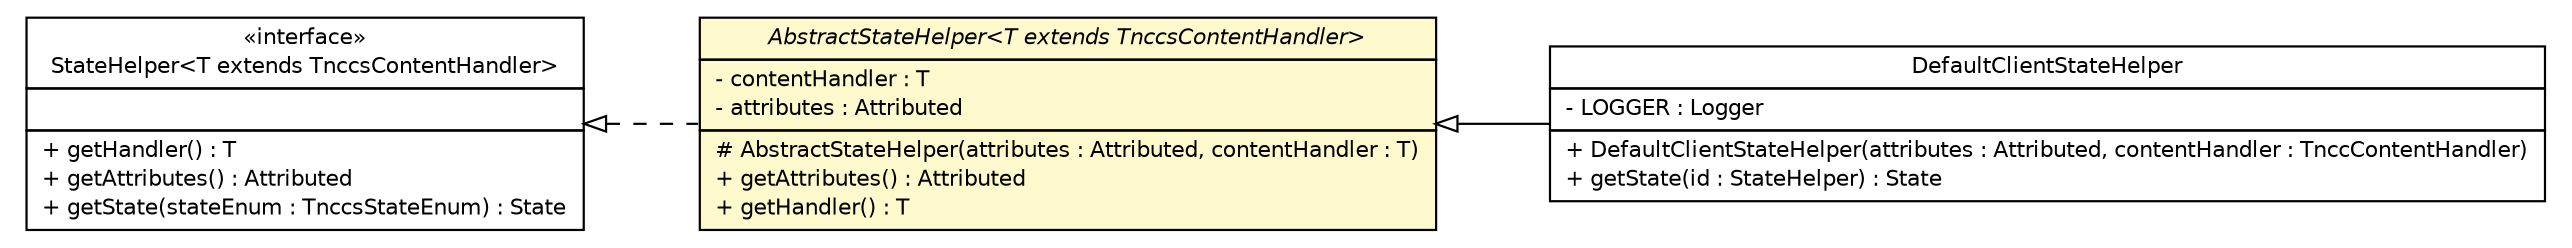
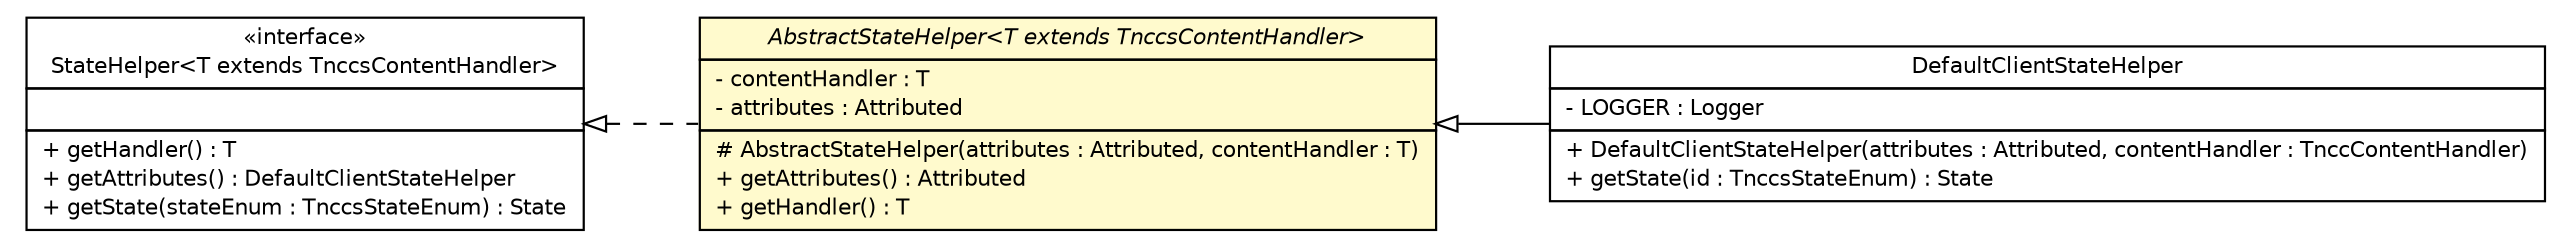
node "StateHelper<T extends TnccsContentHandler>": text "+ getAttributes() : Attributed" -> "+ getAttributes() : DefaultClientStateHelper"
node "DefaultClientStateHelper": text "+ getState(id : StateHelper) : State" -> "+ getState(id : TnccsStateEnum) : State"
